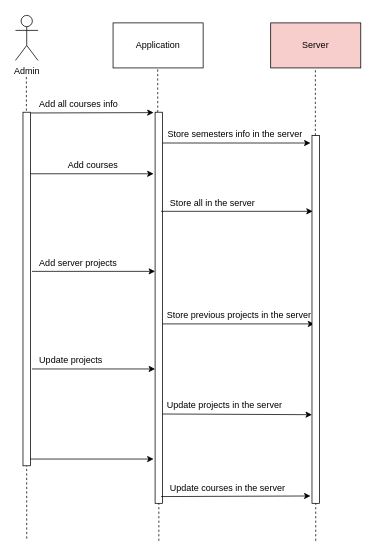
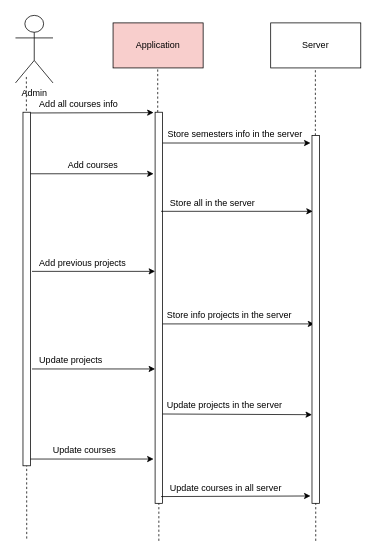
node "Admin": size 23x45 -> 38x68
node "Application": fillcolor #ffffff -> #f8cecc
node "Server": fillcolor #f8cecc -> #ffffff
node "Add server projects": label "Add server projects" -> "Add previous projects"
node "Store previous projects in the server": label "Store previous projects in the server" -> "Store info projects in the server"
node "Update courses": added
node "Update courses in the server": label "Update courses in the server" -> "Update courses in all server"
